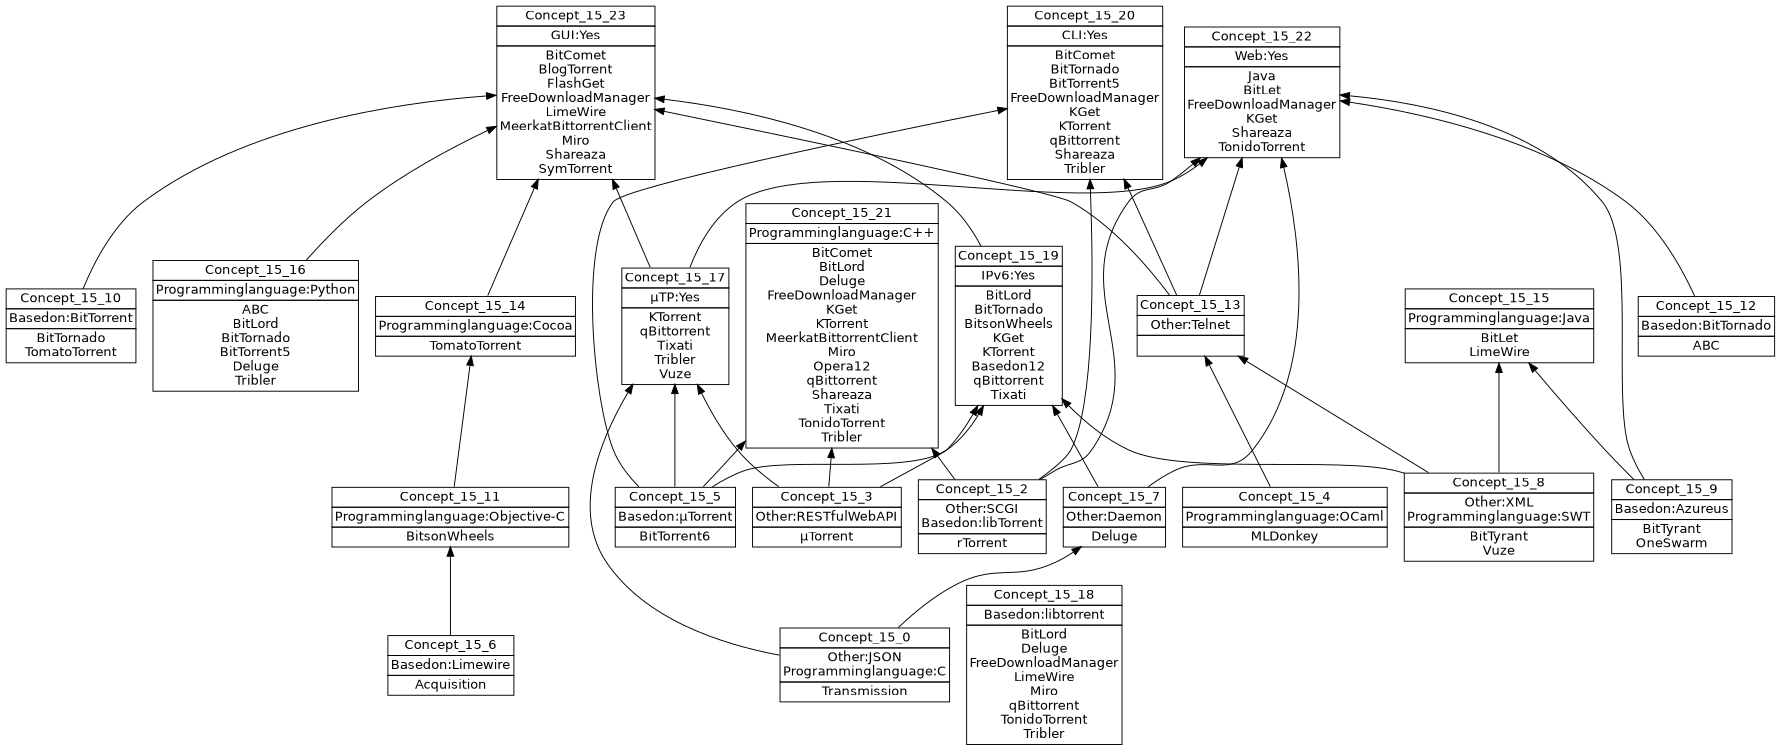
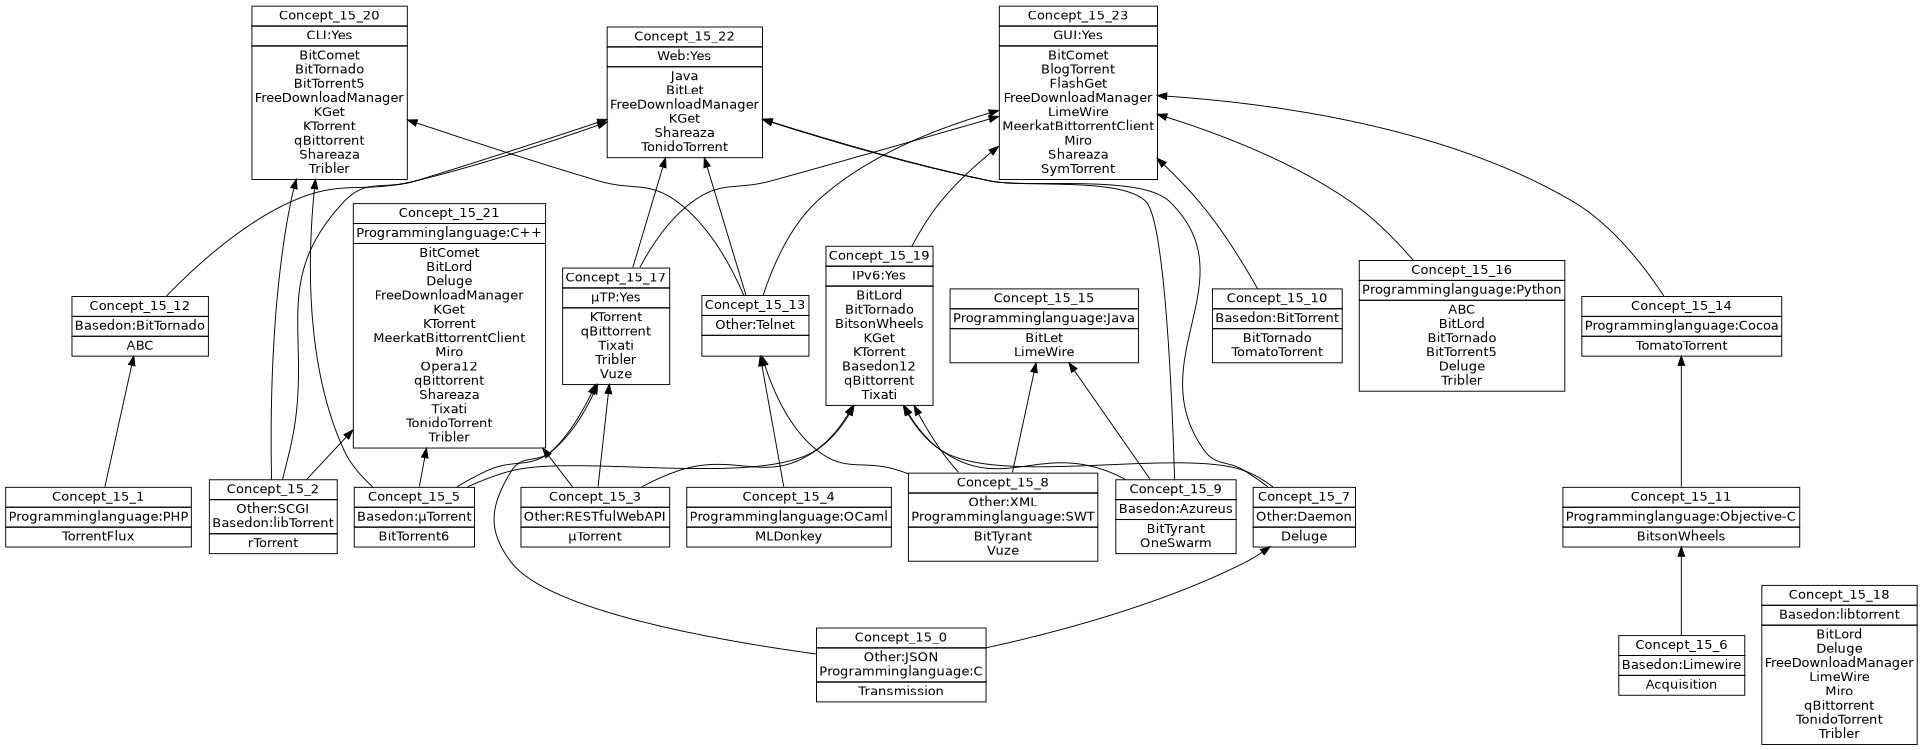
edge "Concept_15_9" -> "Concept_15_19": added
node "Concept_15_1": added
